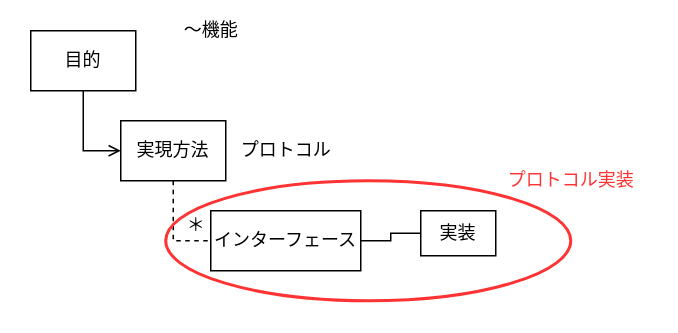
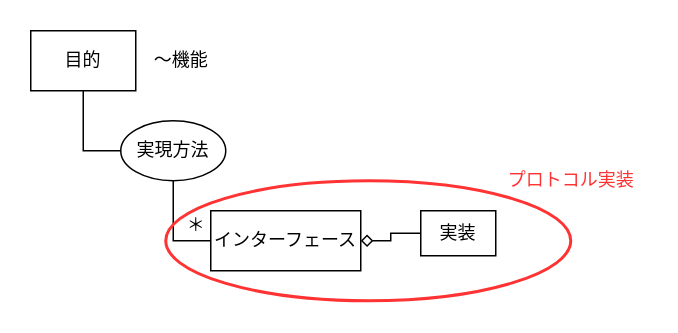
node "〜機能": moved (211, 31) -> (181, 61)
edge "目的" -> "実現方法": arrowhead open -> none
node "実現方法": shape rectangle -> ellipse
node "プロトコル": removed
edge "実現方法" -- "インターフェース": style dashed -> solid
edge "実装" -- "インターフェース": arrowhead none -> diamond
